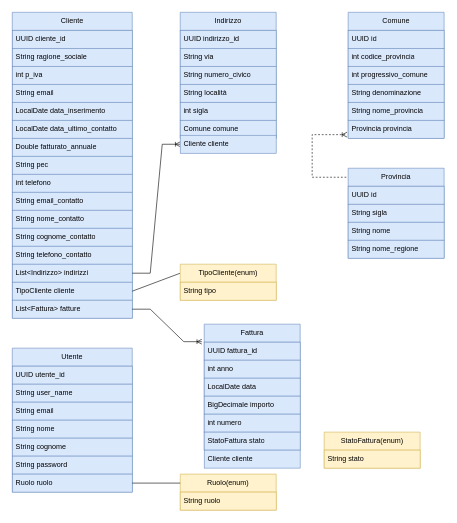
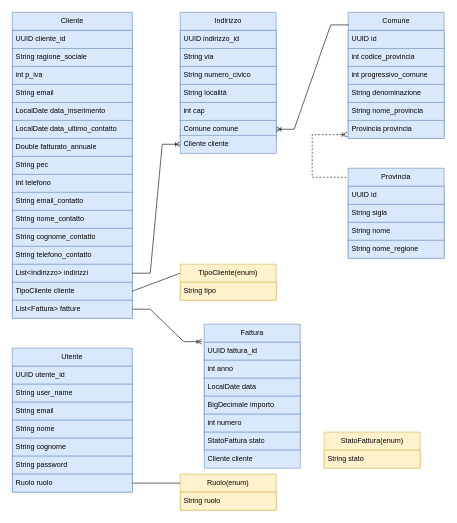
edge "Comune" -> "Comune comune": added
node "int sigla": label "int sigla" -> "int cap"
